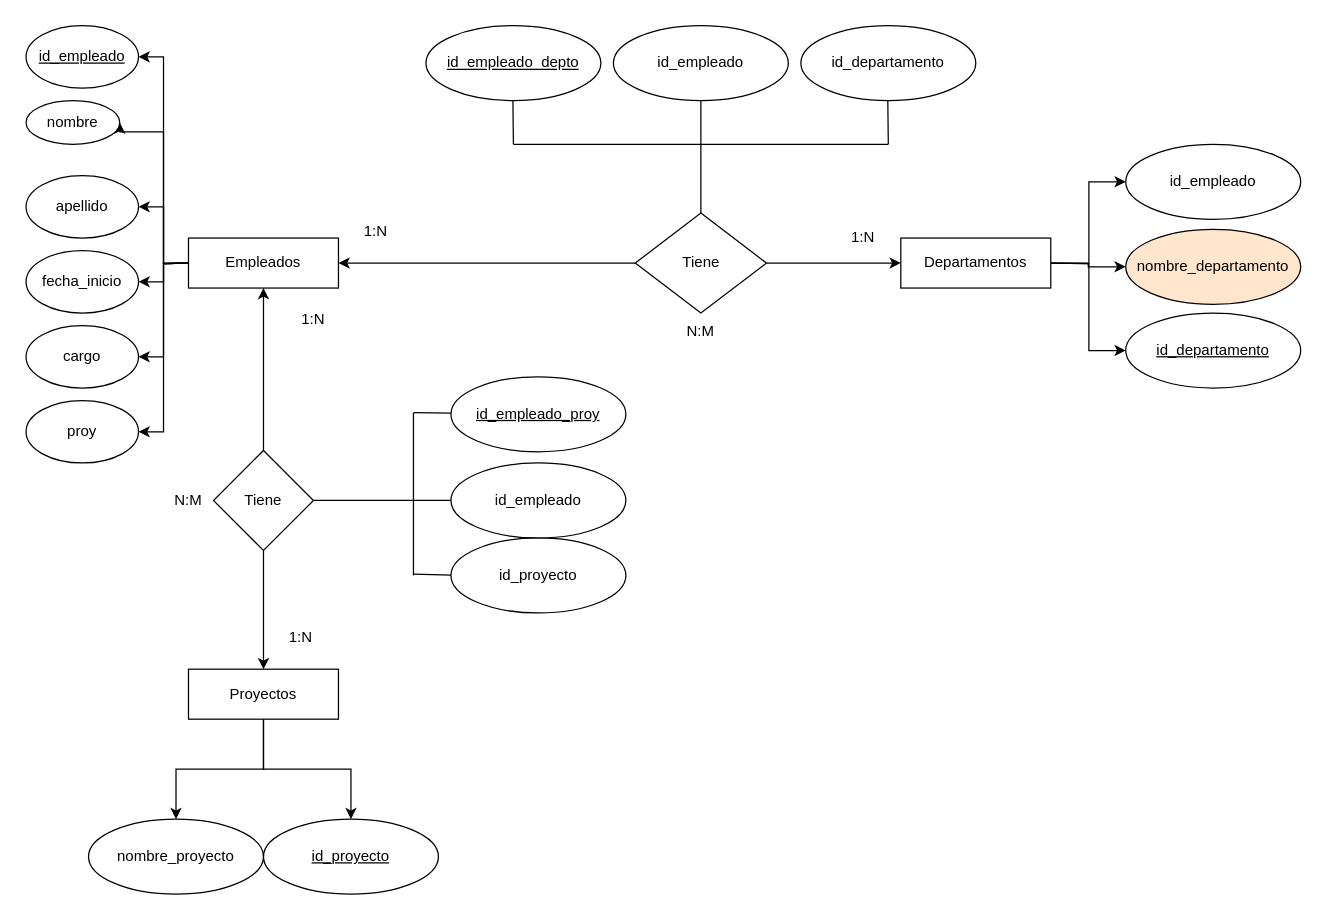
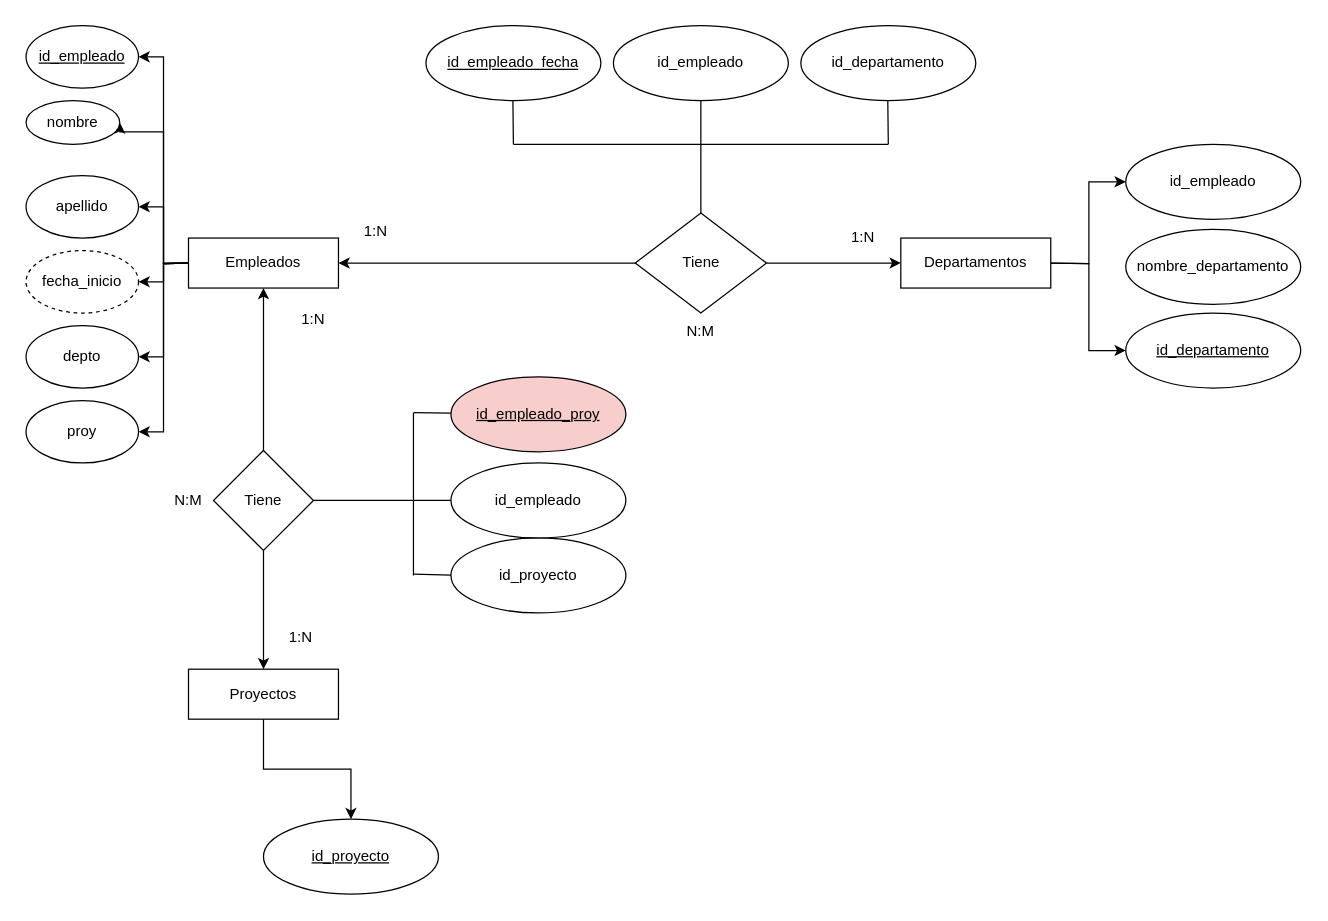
node "id_empleado_depto": label "id_empleado_depto" -> "id_empleado_fecha"
edge "Departamentos" -> "nombre_departamento": removed
node "nombre_departamento": fillcolor #ffe6cc -> #ffffff
node "fecha_inicio": style solid -> dashed
node "cargo": label "cargo" -> "depto"
node "id_empleado_proy": fillcolor #ffffff -> #f8cecc
edge "Proyectos" -> "nombre_proyecto": removed
node "nombre_proyecto": removed
